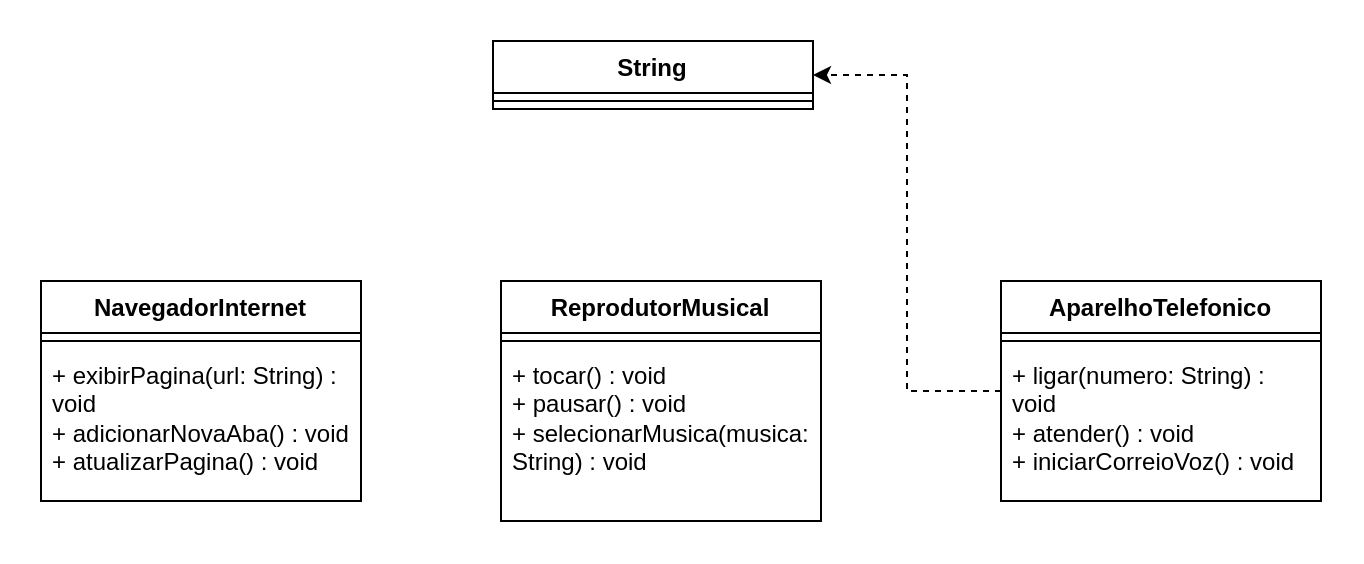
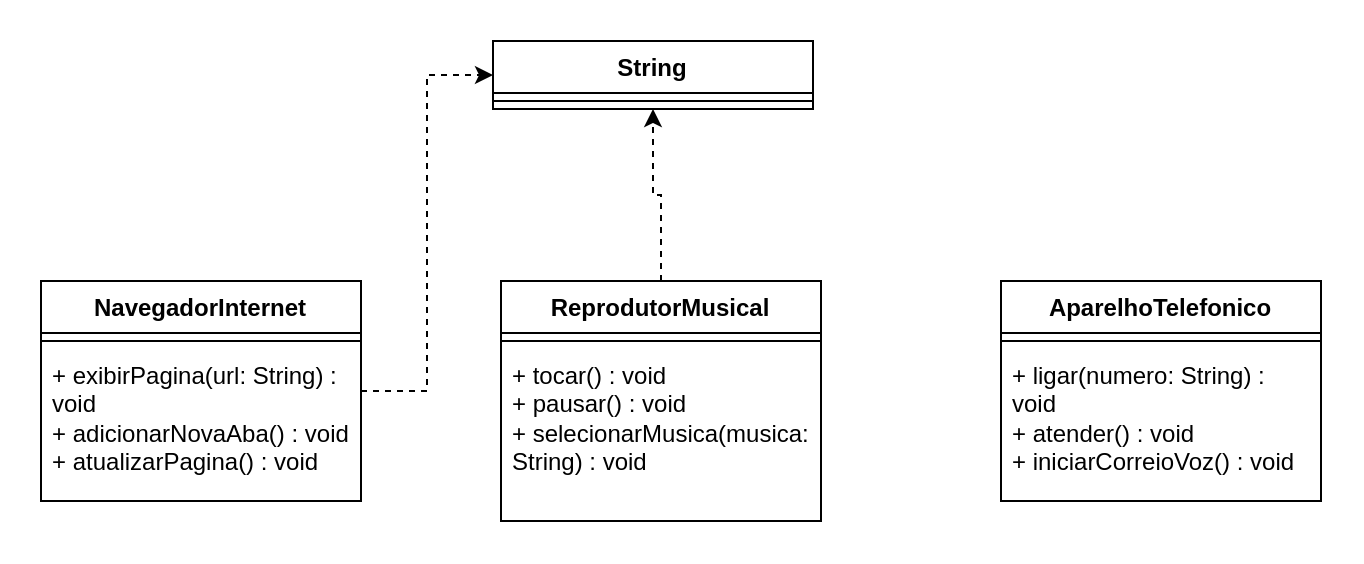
edge "ReprodutorMusical" -> "String": added
edge "NavegadorInternet" -> "String": added
edge "AparelhoTelefonico" -> "String": removed
